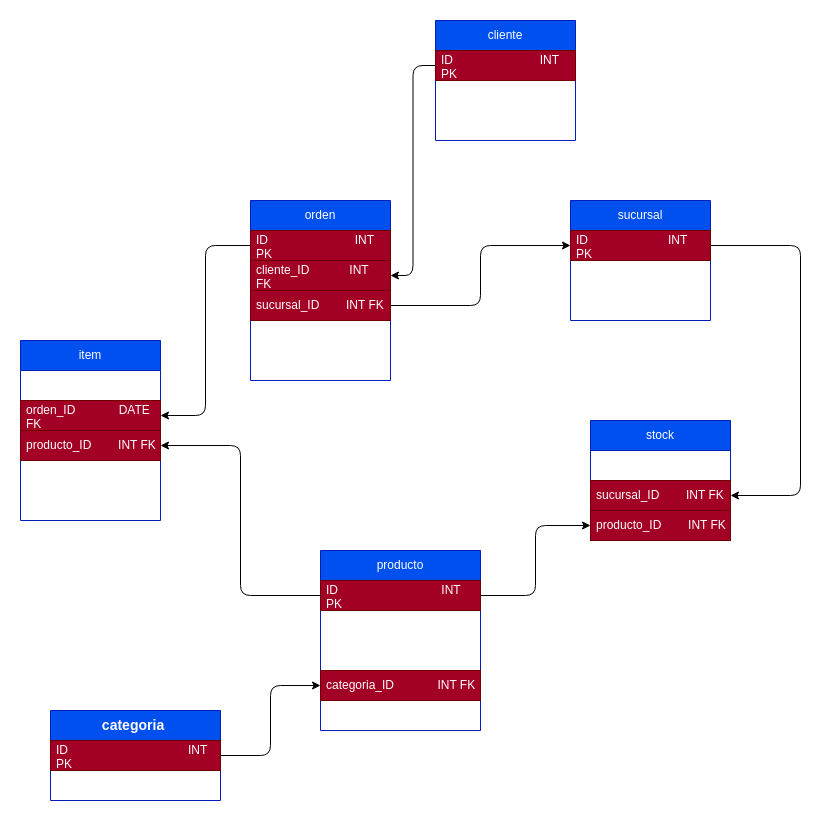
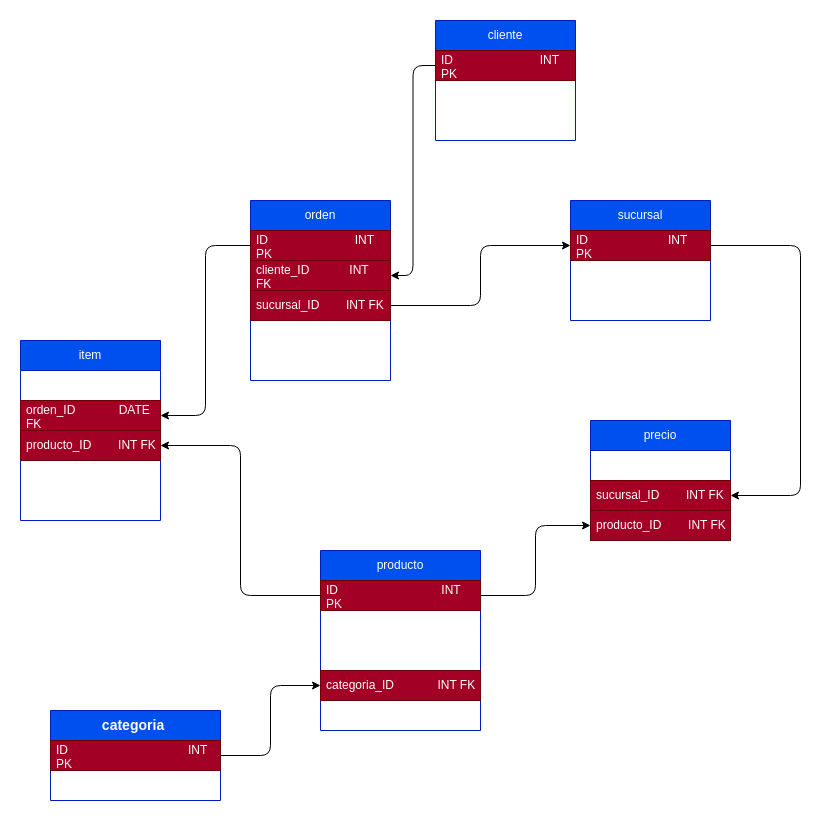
node "stock": label "stock" -> "precio"
